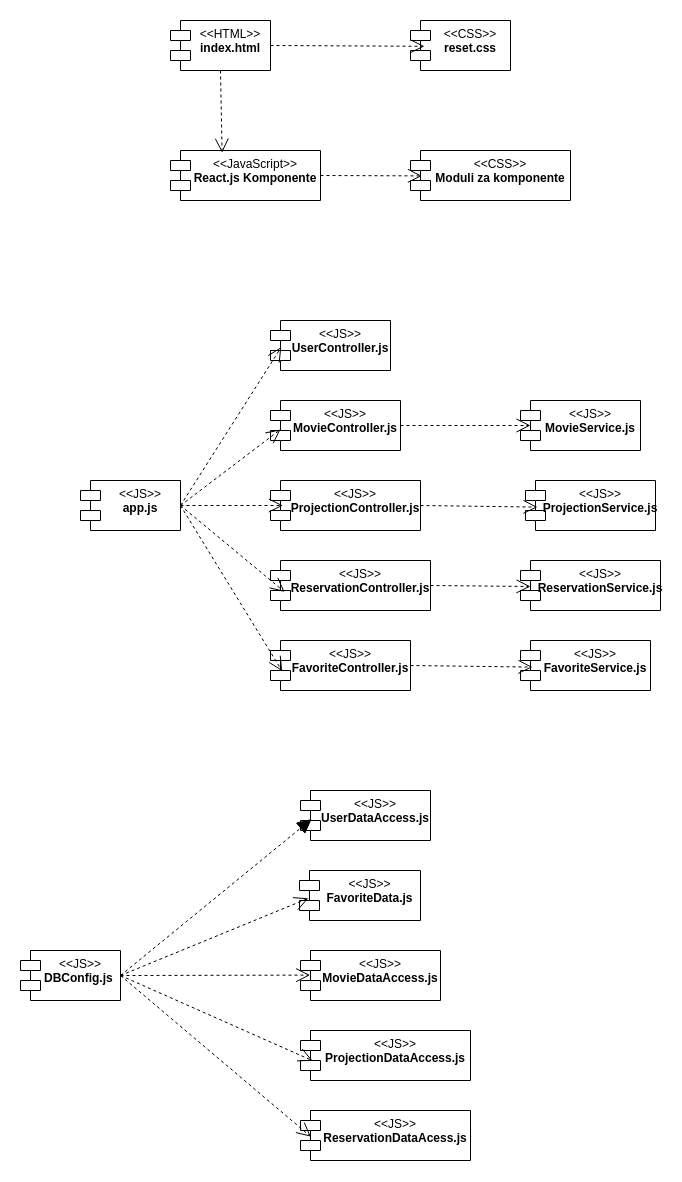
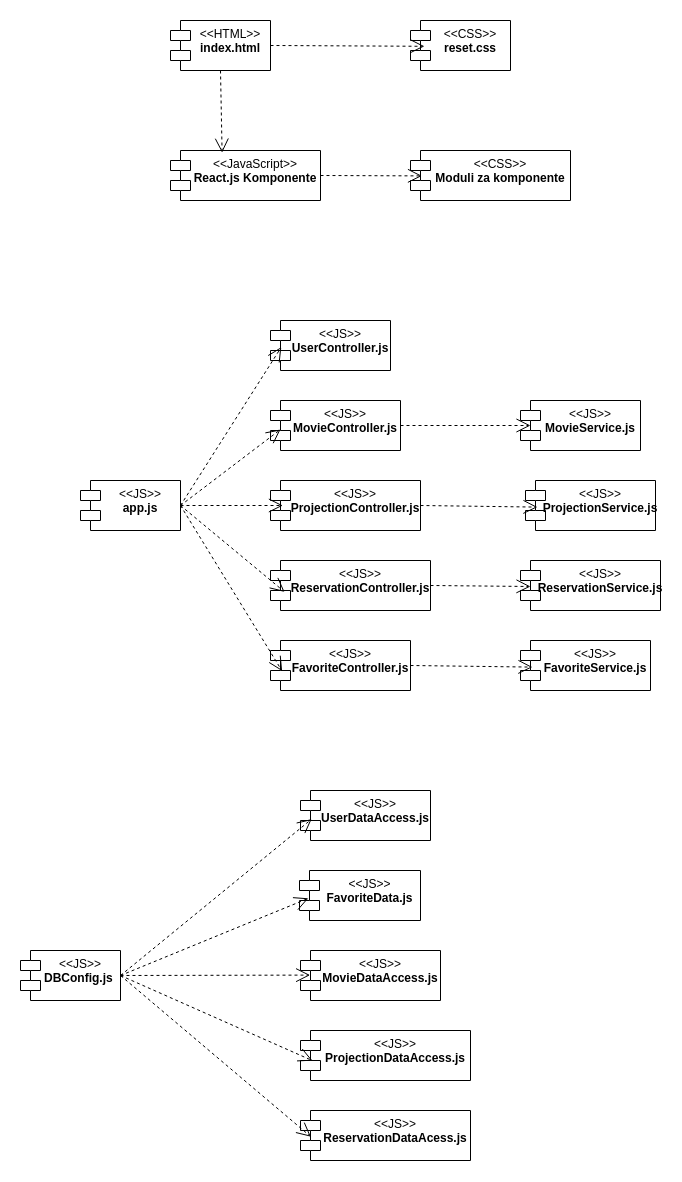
edge "<<JS>> DBConfig.js" -> "<<JS>> UserDataAccess.js": arrowhead block -> open
